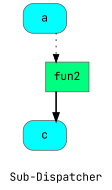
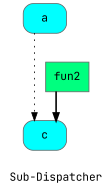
edge "a" -> "fun2": now "a" -> "c"
